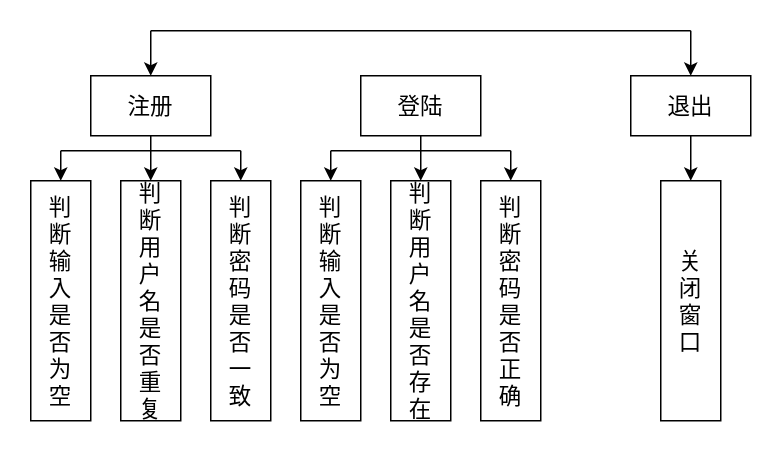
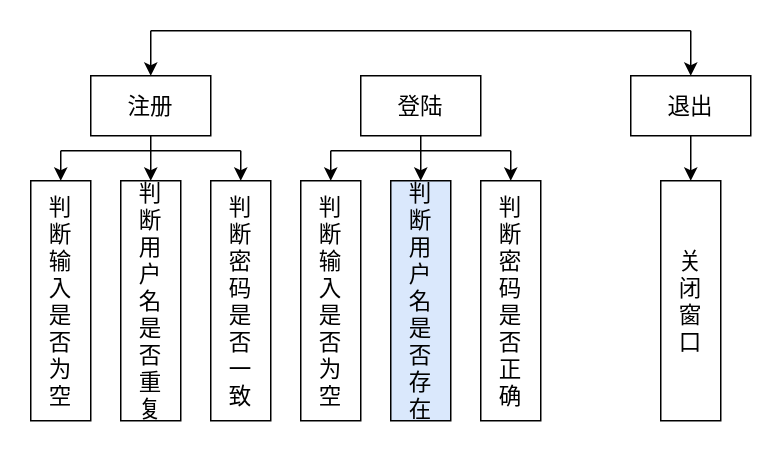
node "判 断 用 户 名 是 否 存 在": fillcolor #ffffff -> #dae8fc
